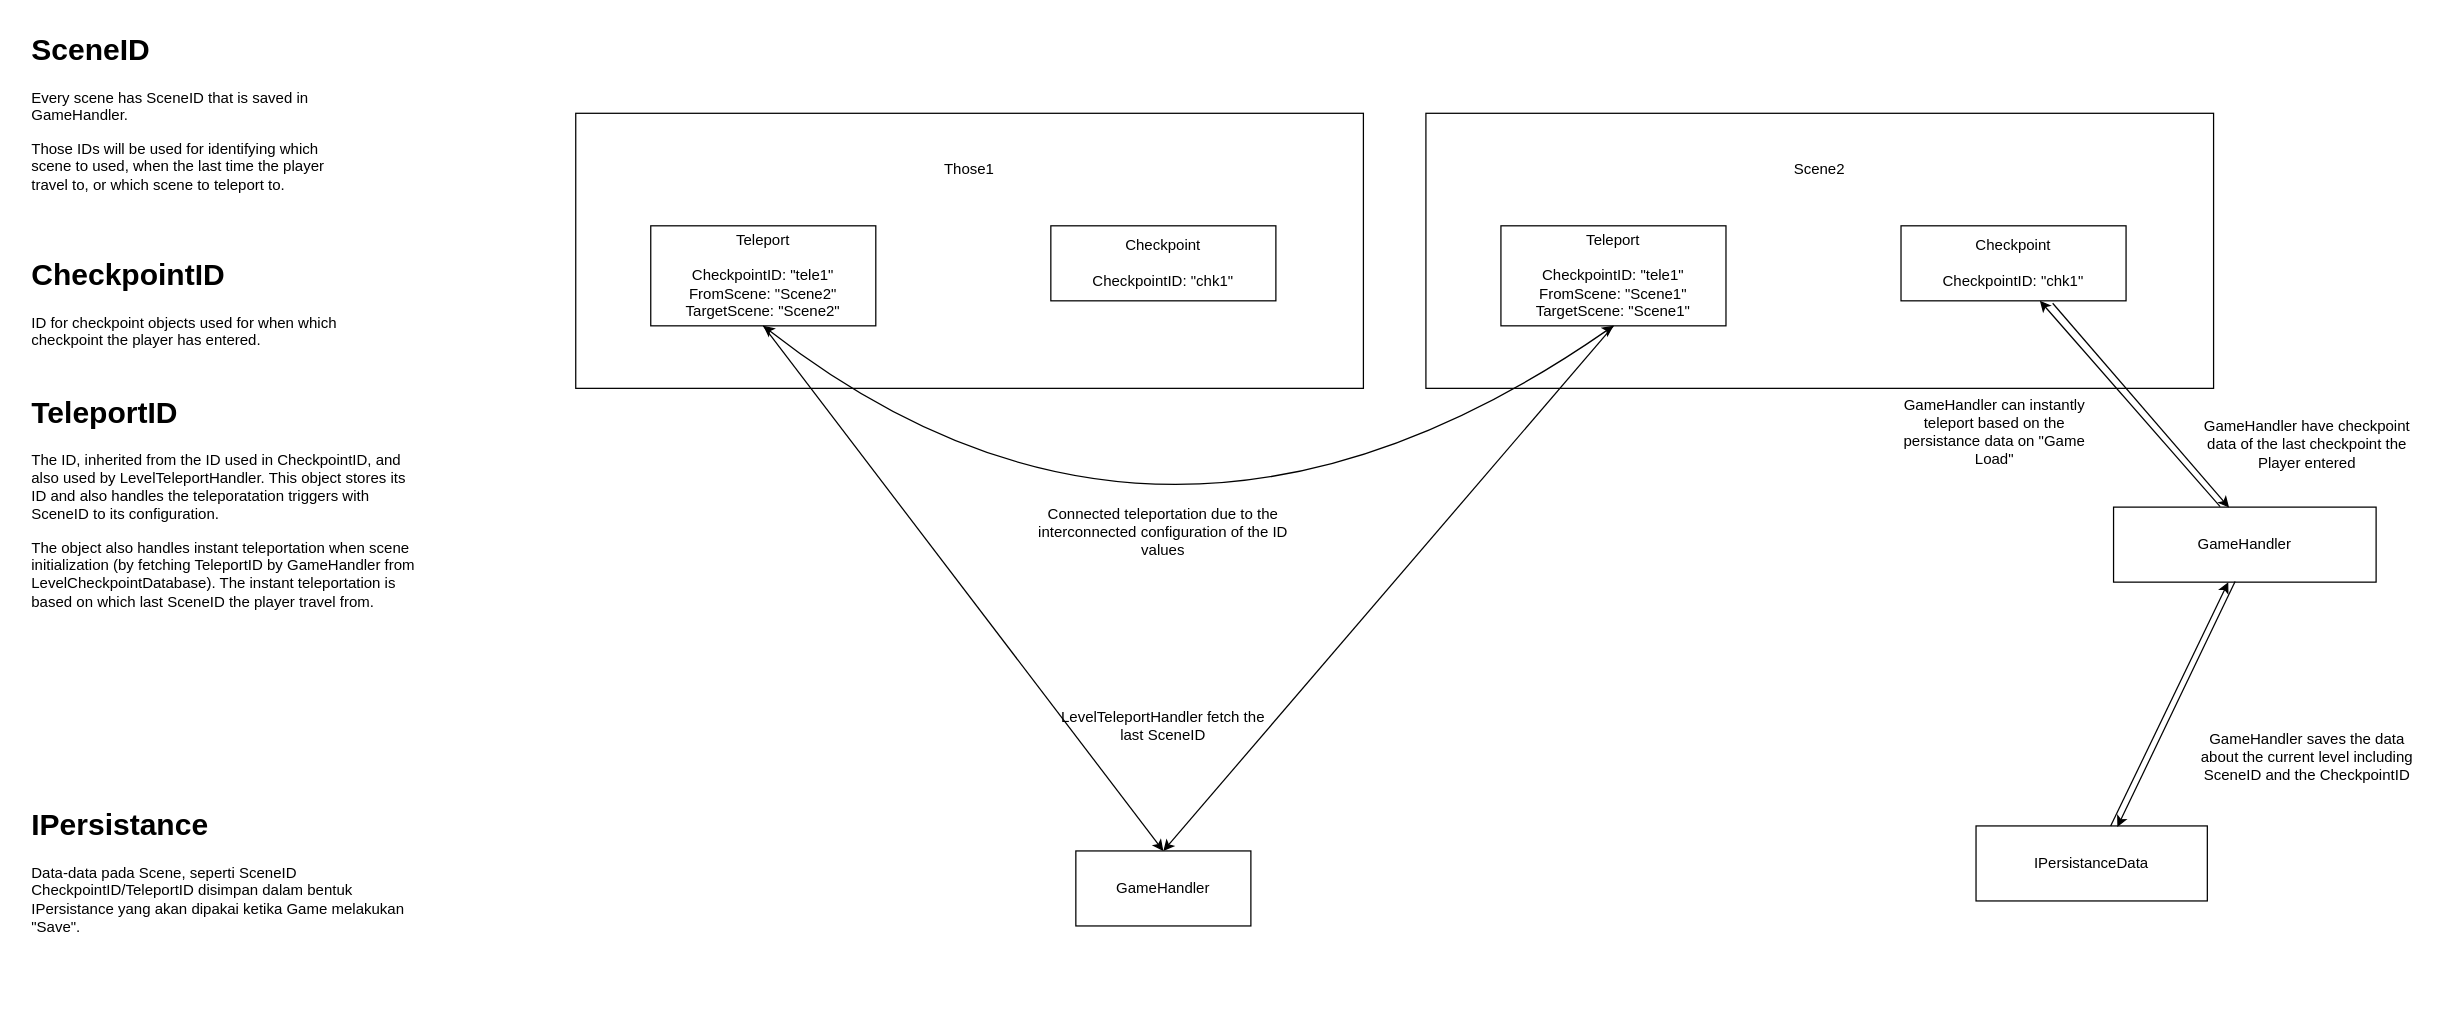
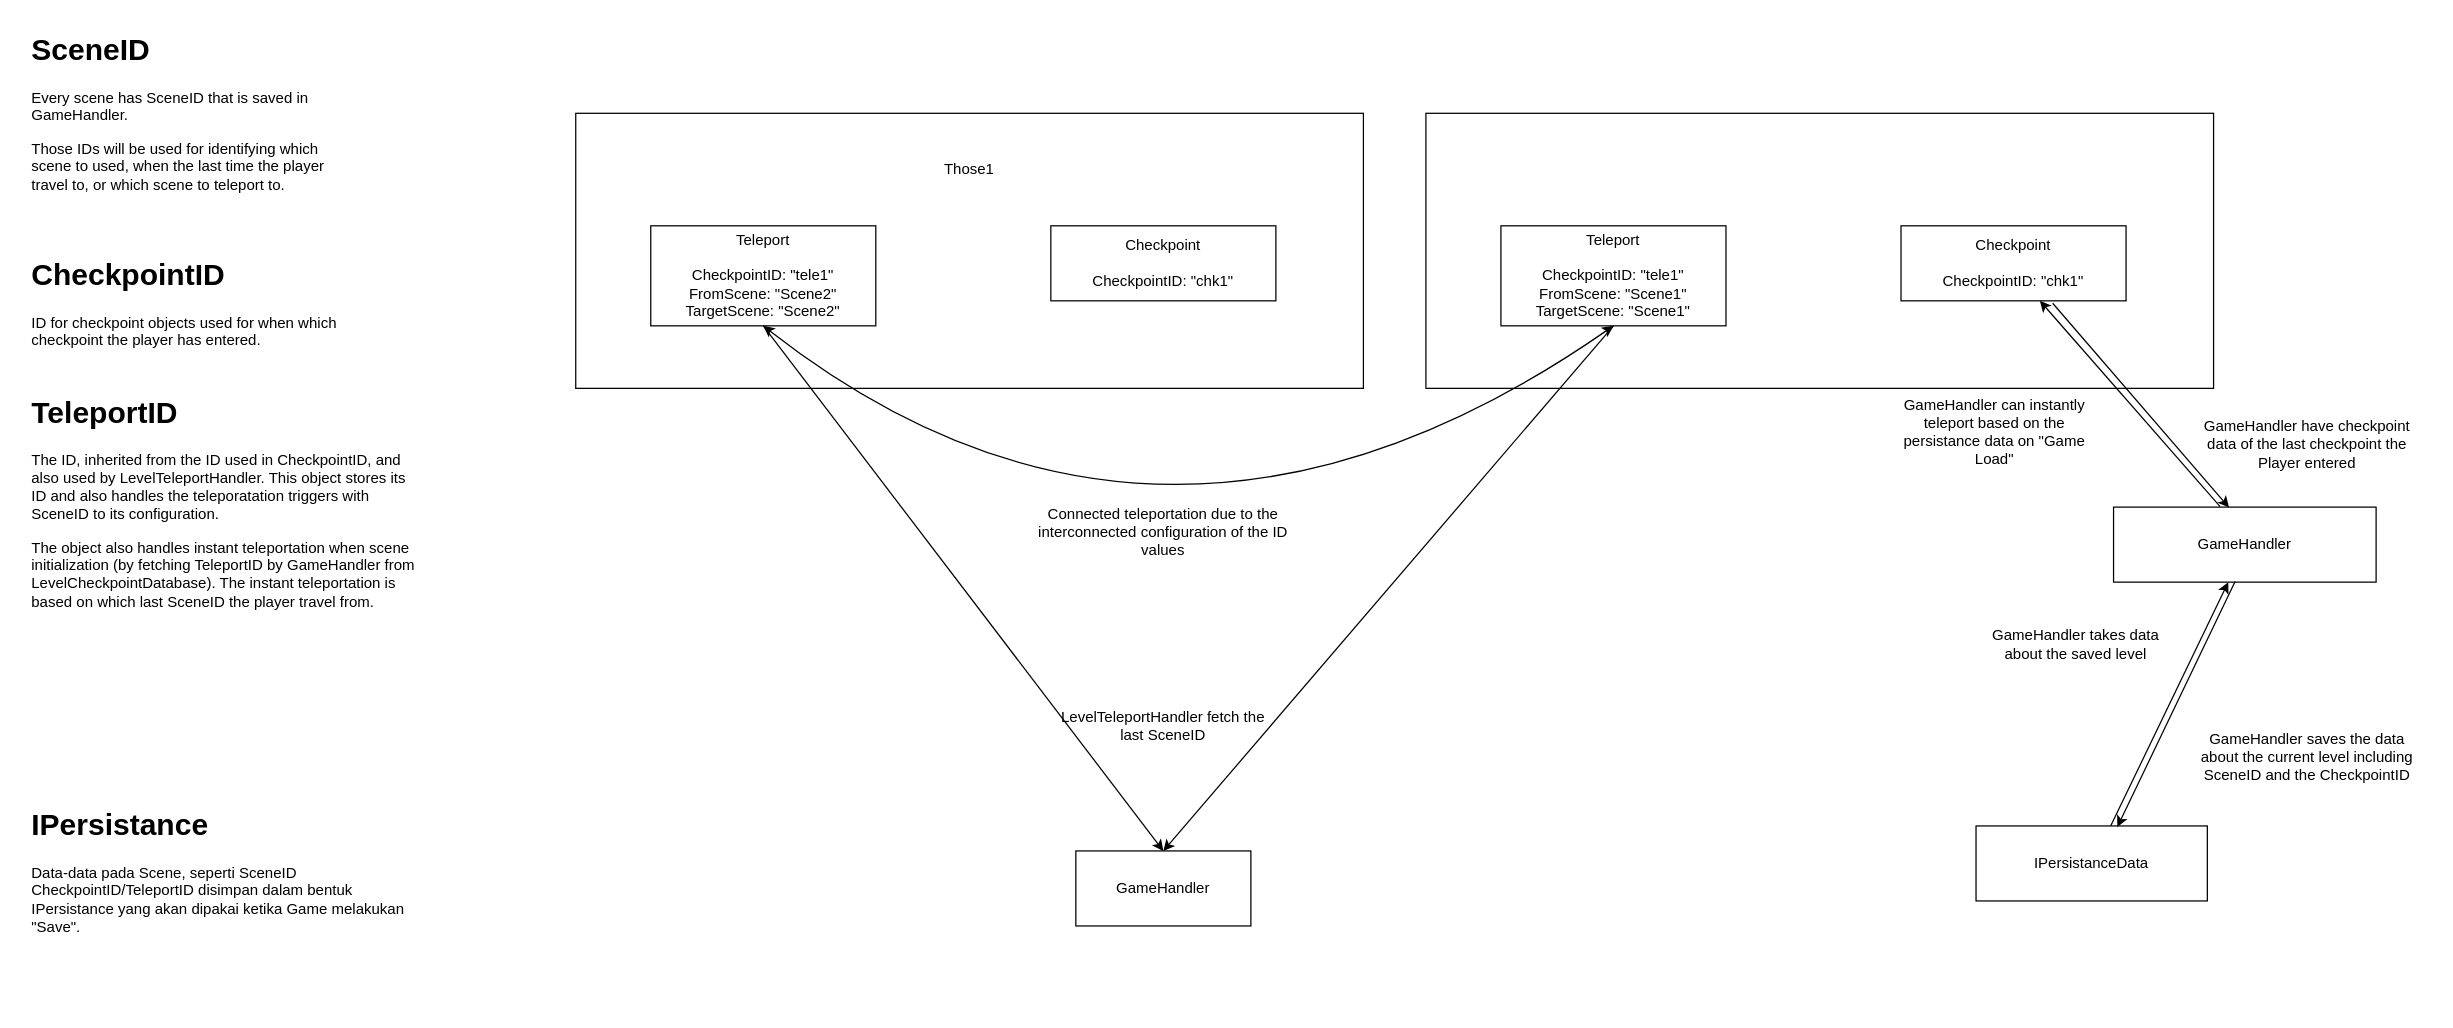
node "Scene2": removed
node "GameHandler takes data about the saved level": added
